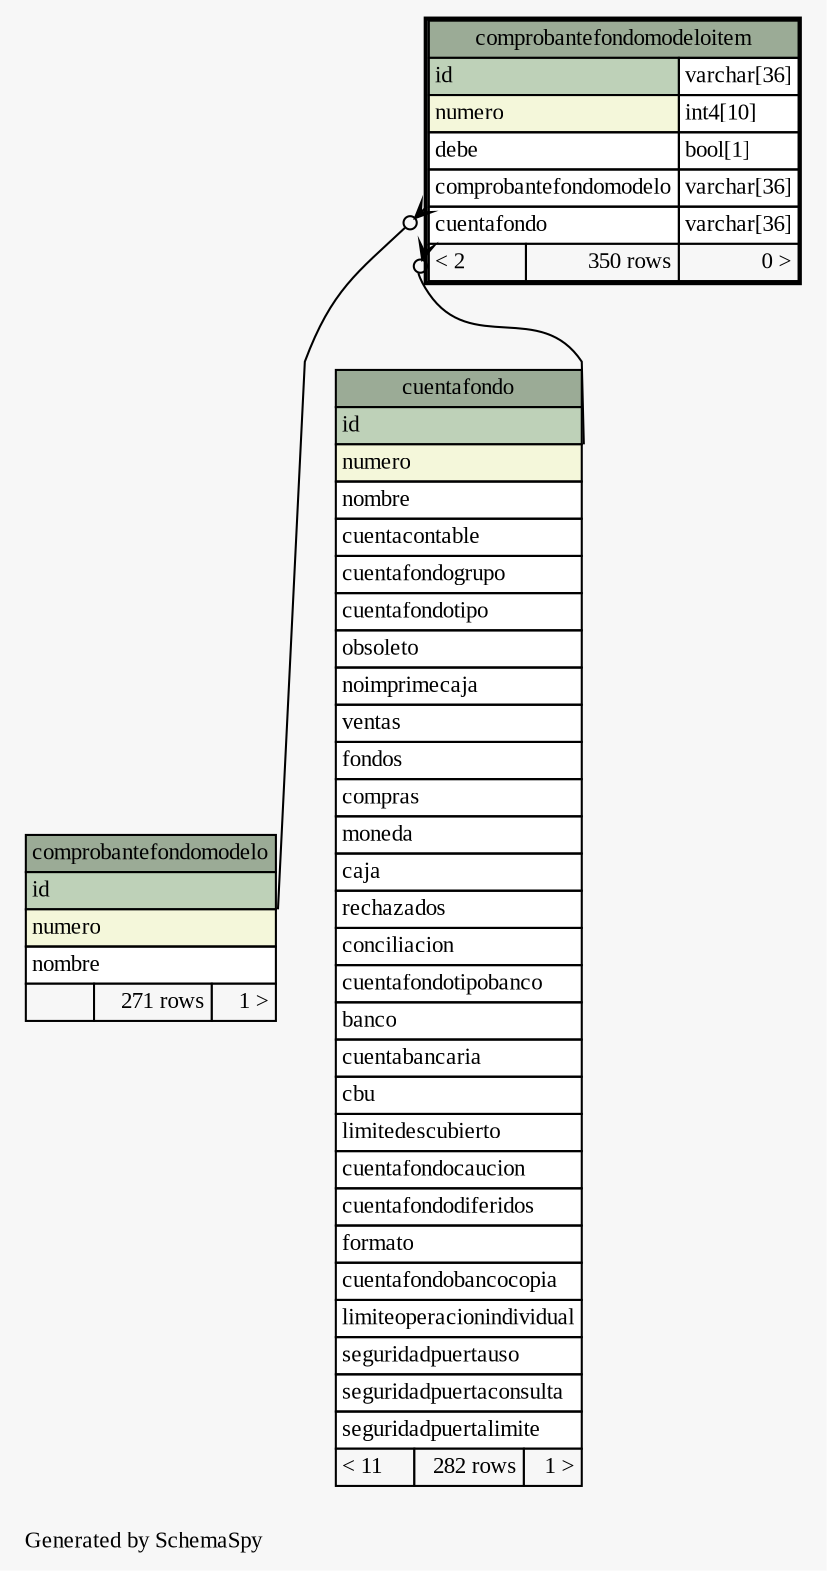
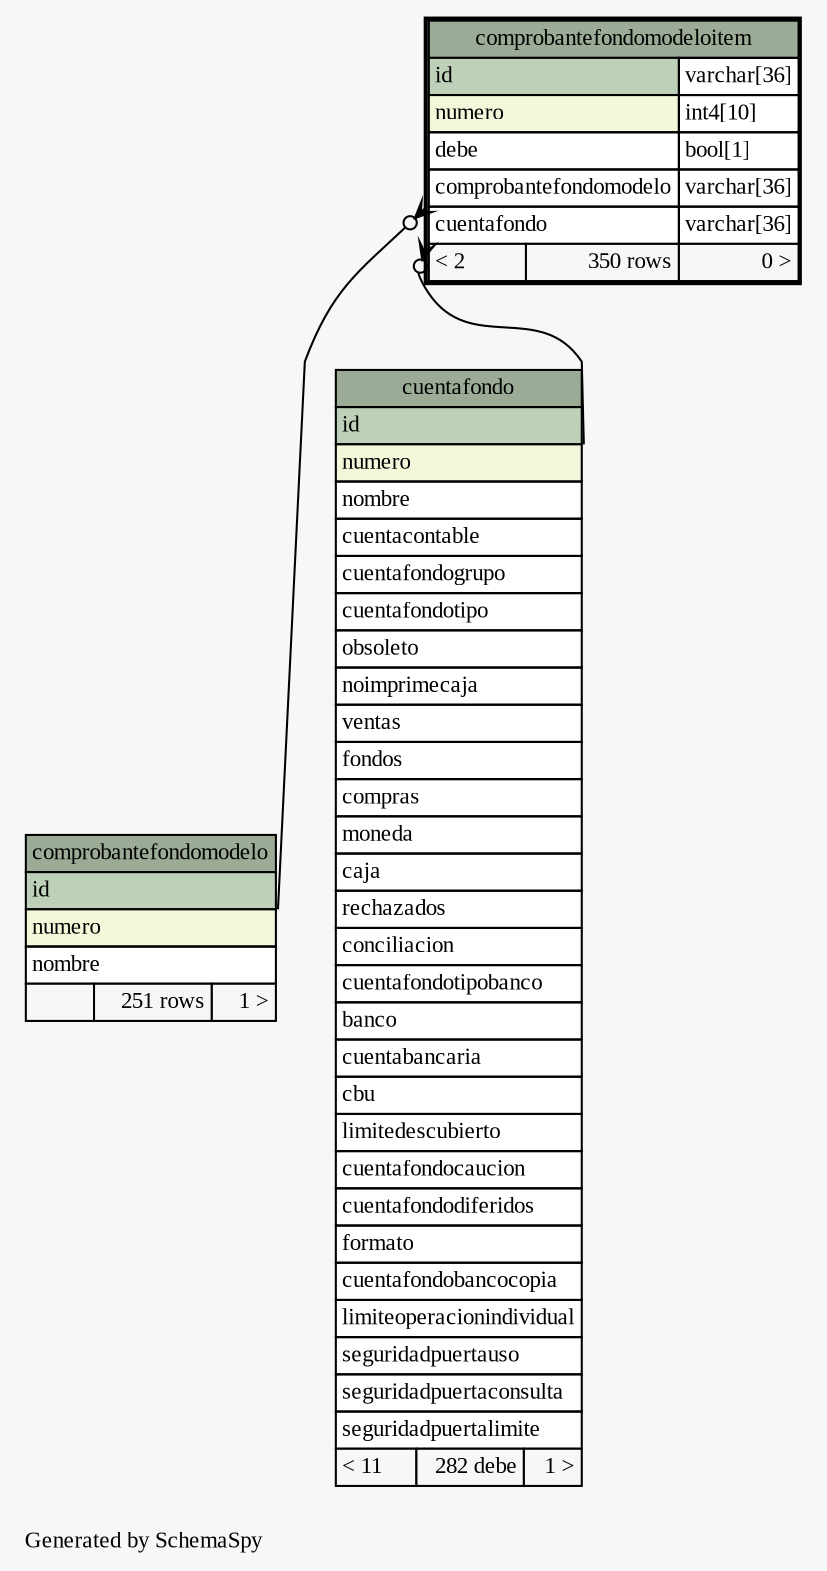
node "comprobantefondomodelo": text "271 rows" -> "251 rows"
node "cuentafondo": text "282 rows" -> "282 debe"
